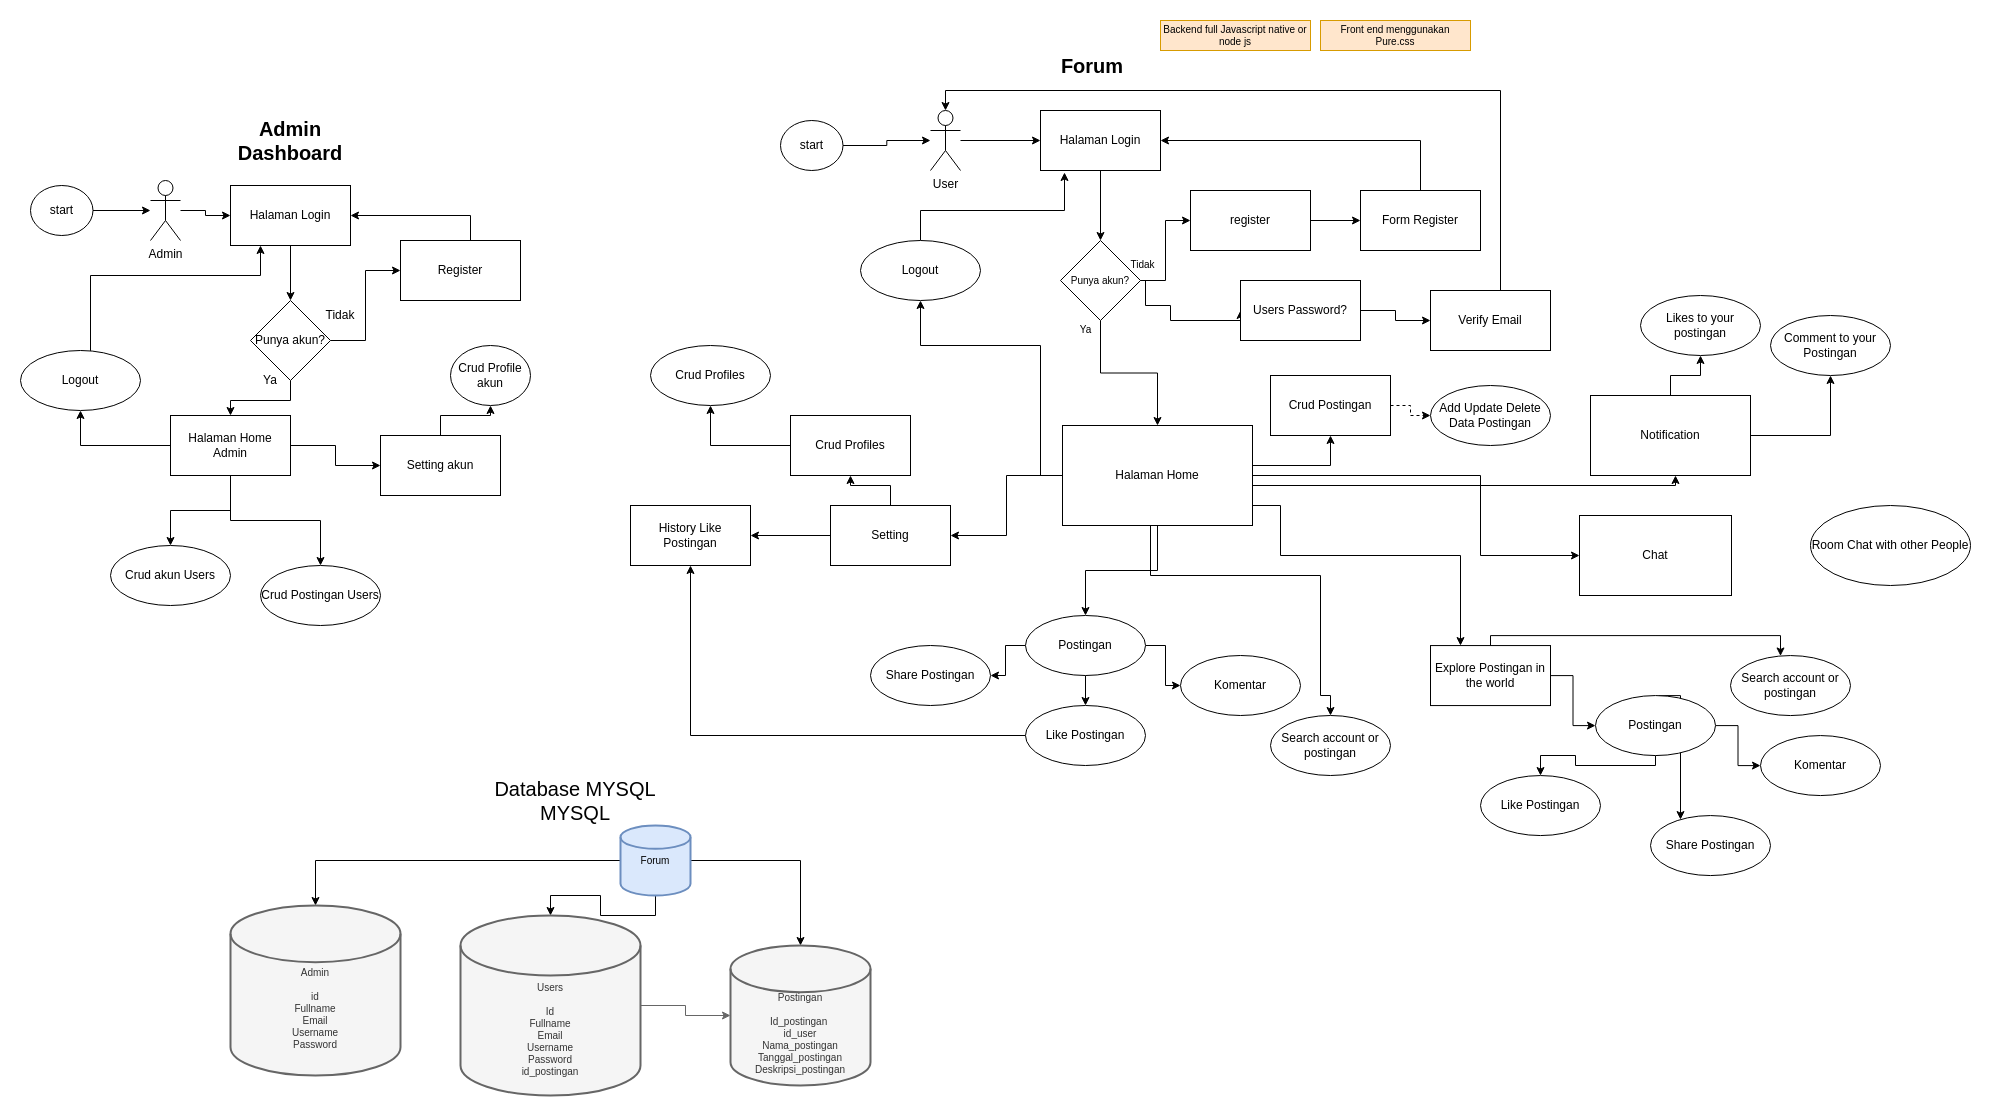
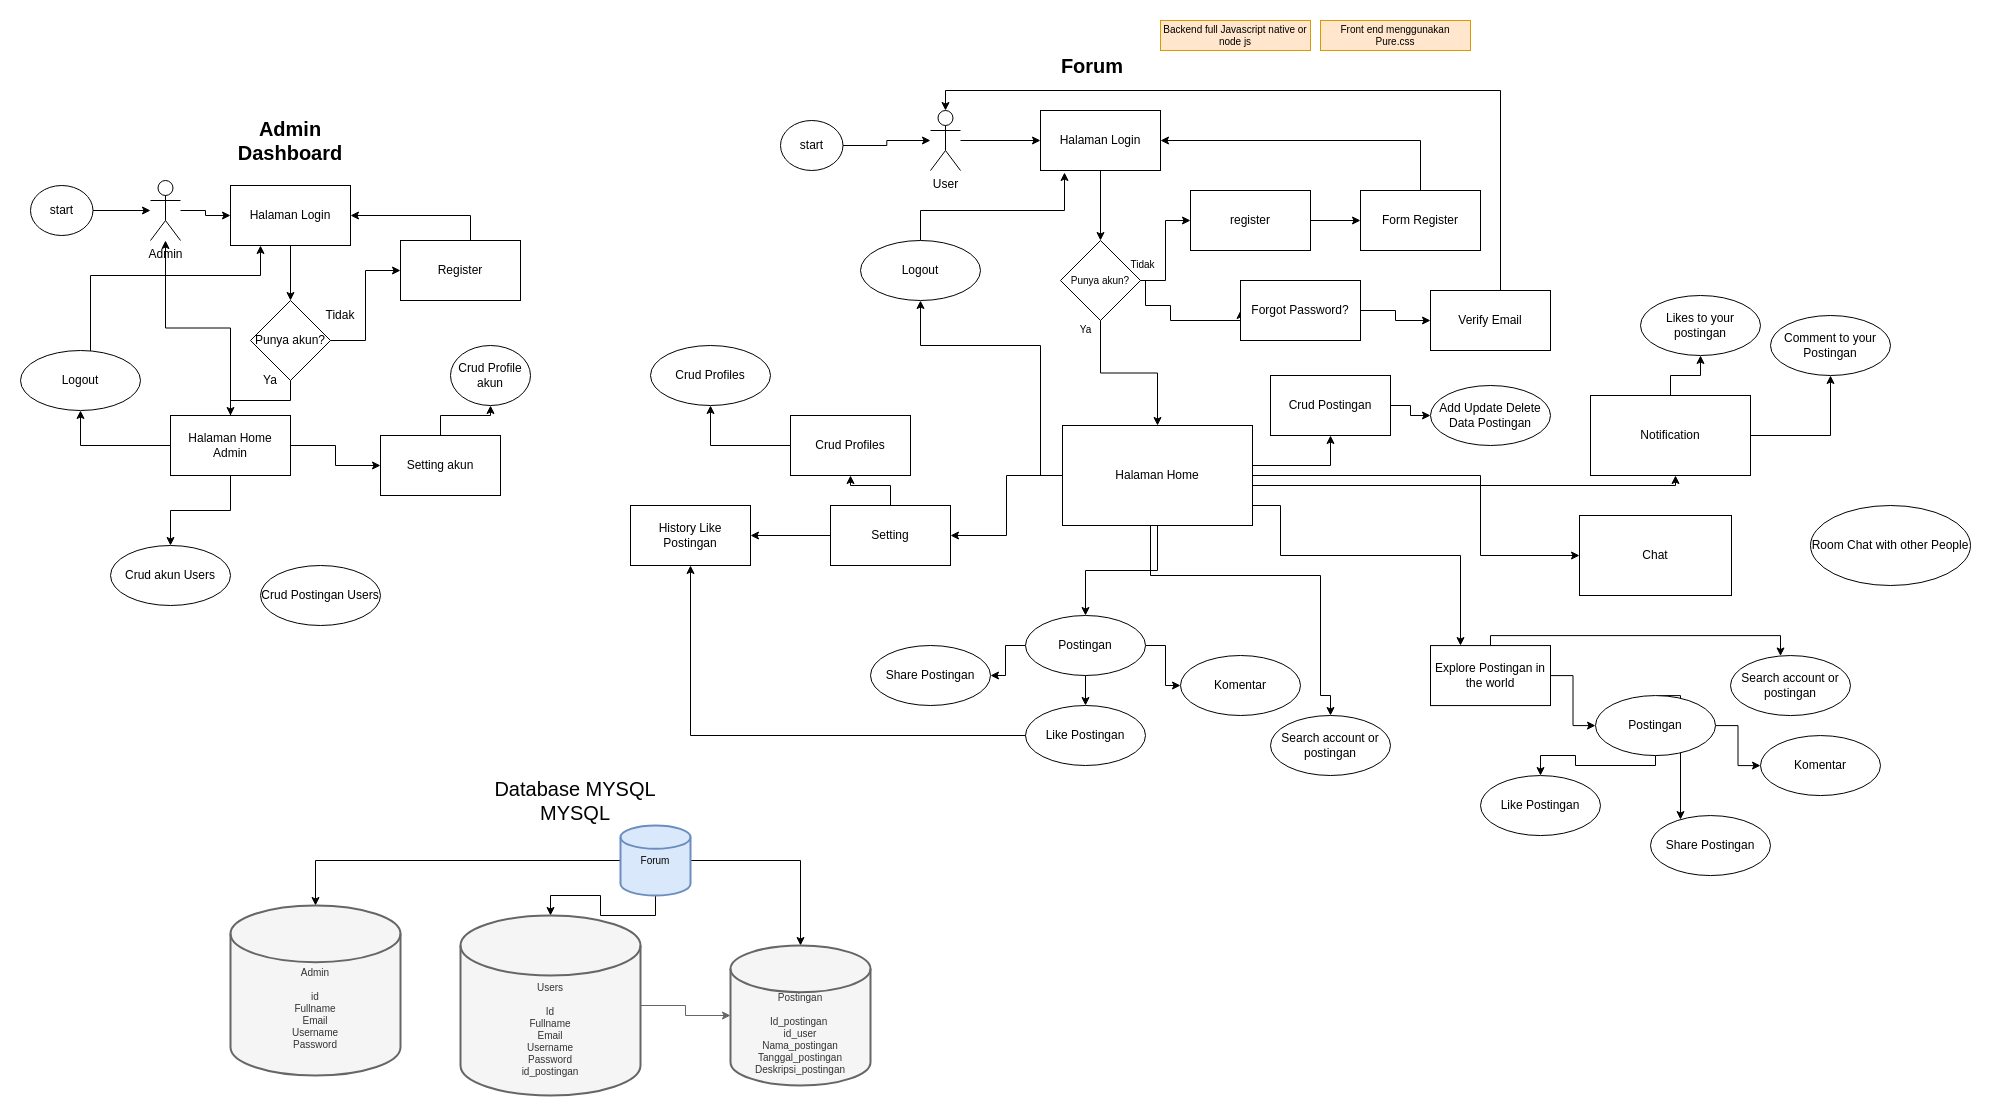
node "Users Password?": label "Users Password?" -> "Forgot Password?"
edge "Crud Postingan" -> "Add Update Delete Data Postingan": style dashed -> solid
edge "Halaman Home Admin" -> "Crud Postingan Users": now "Halaman Home Admin" -> "Admin"
